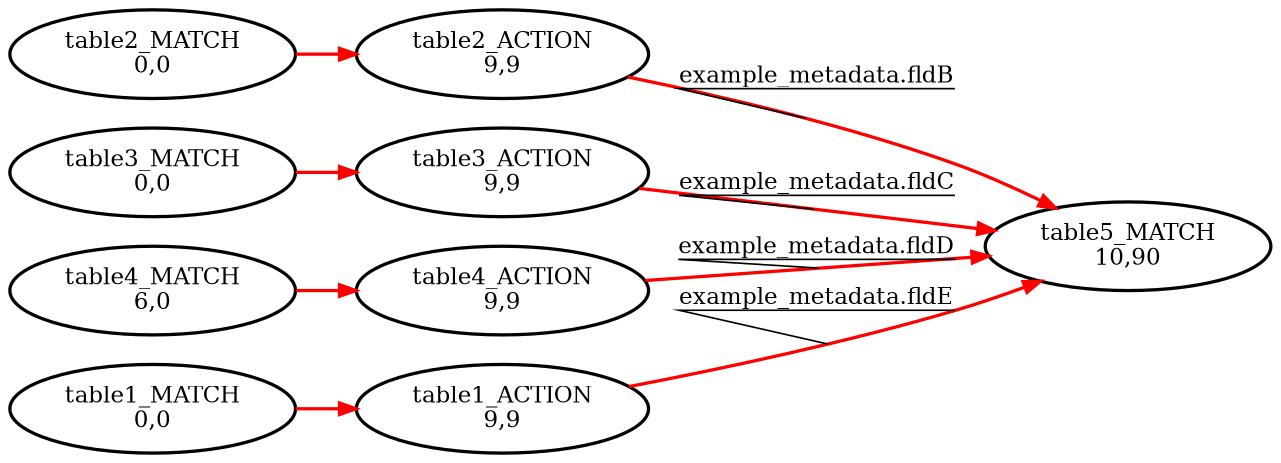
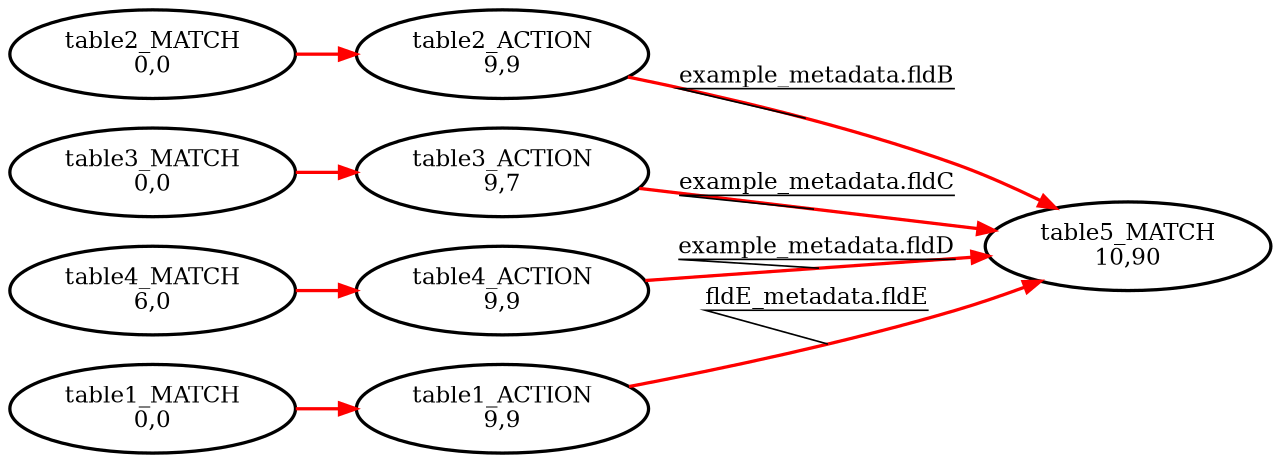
node "table3_ACTION 9,9": label "table3_ACTION 9,9" -> "table3_ACTION 9,7"
edge "table1_ACTION 9,9" -> "table5_MATCH 10,90": label "example_metadata.fldE" -> "fldE_metadata.fldE"
